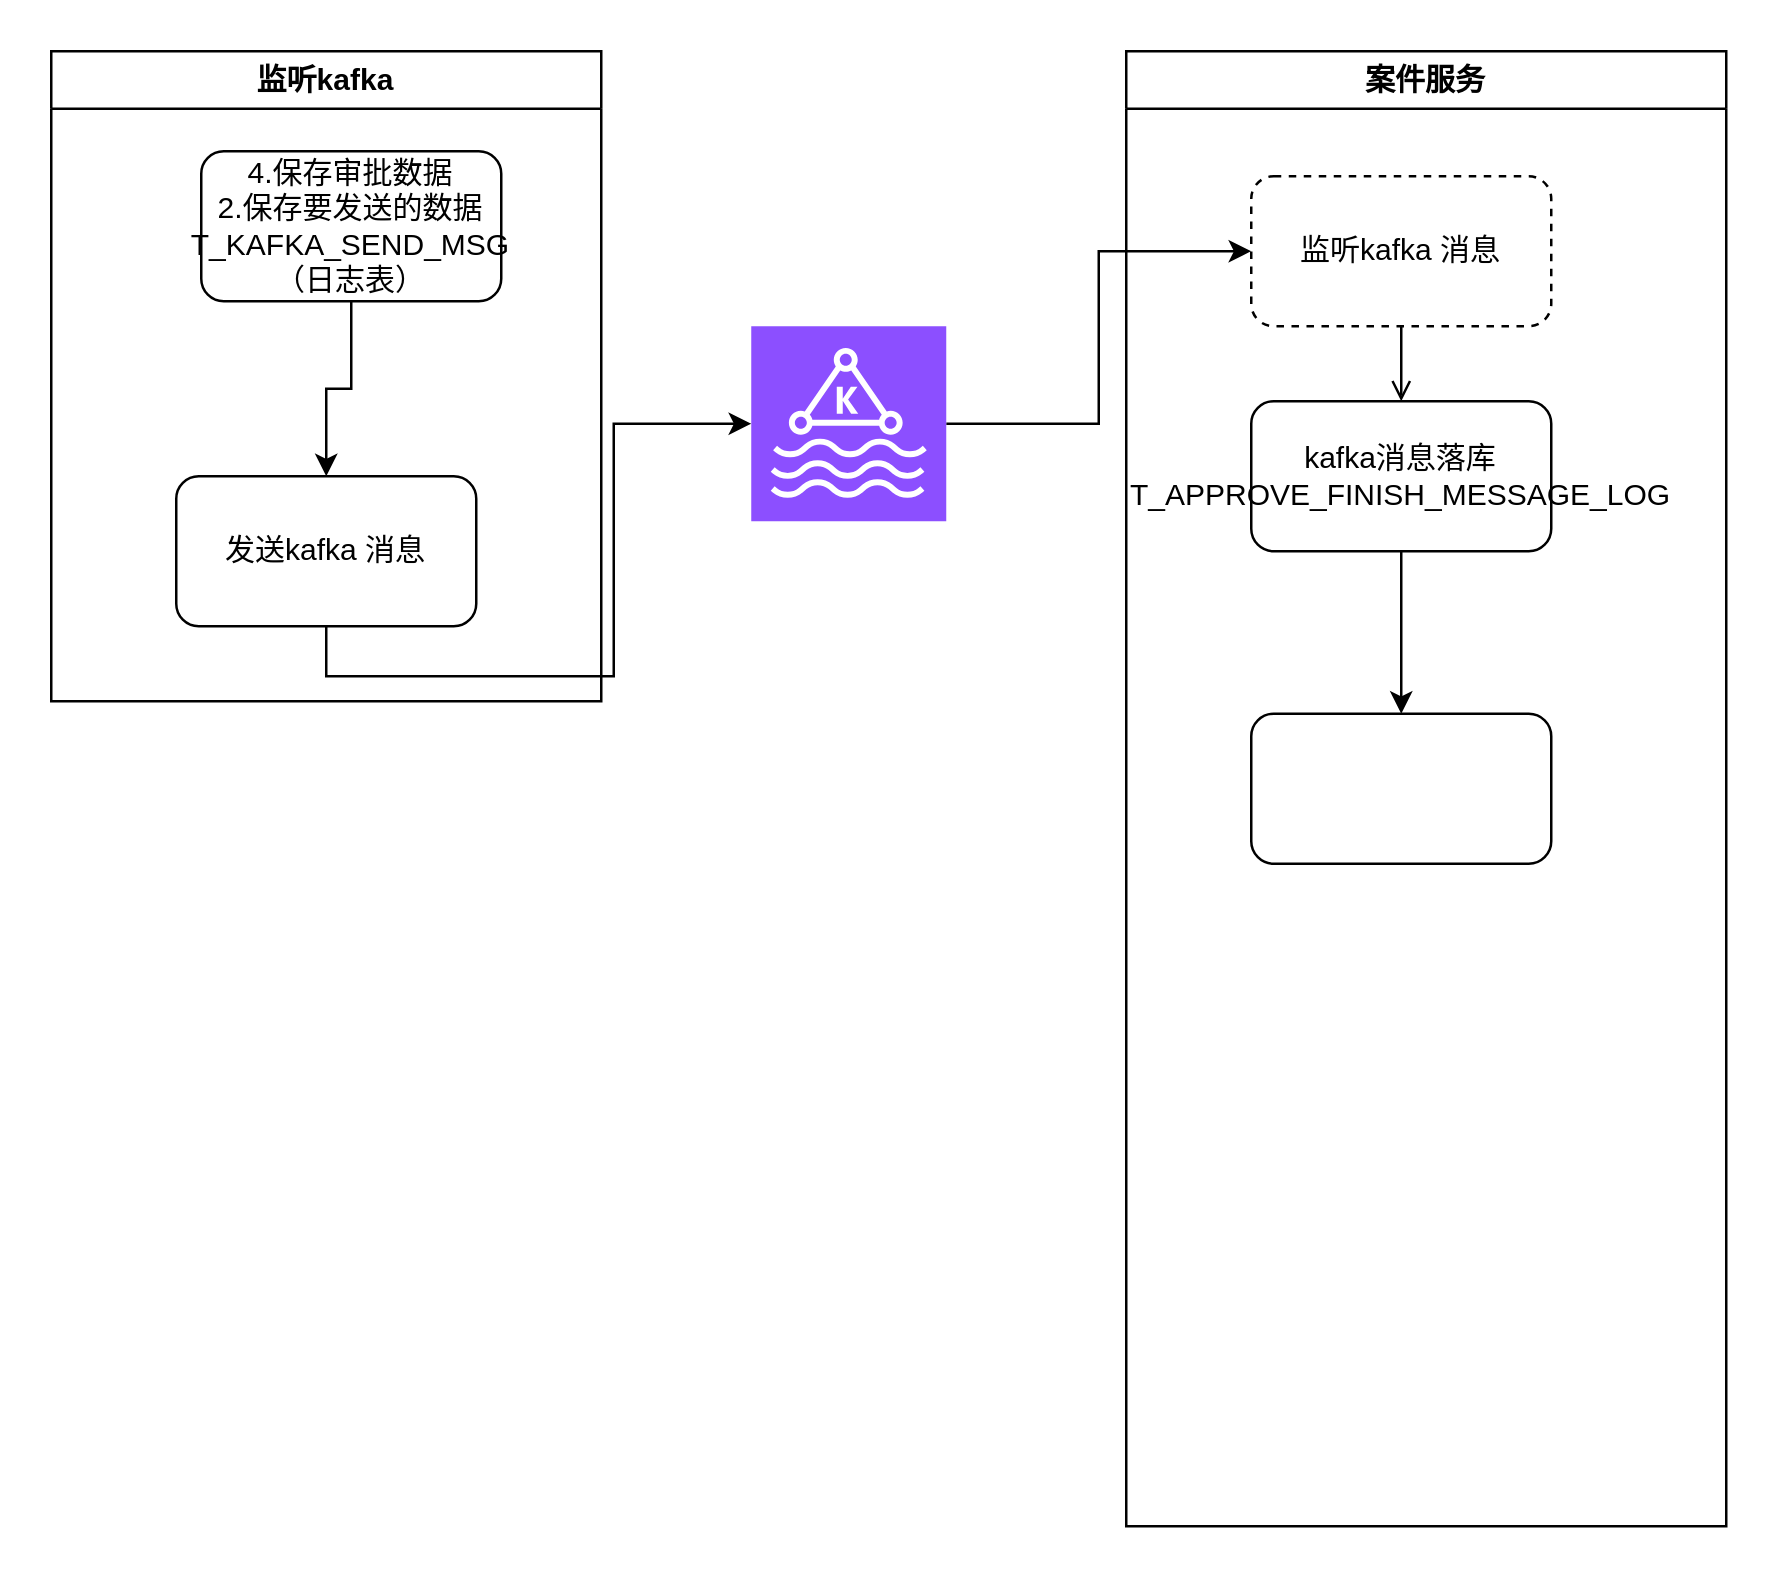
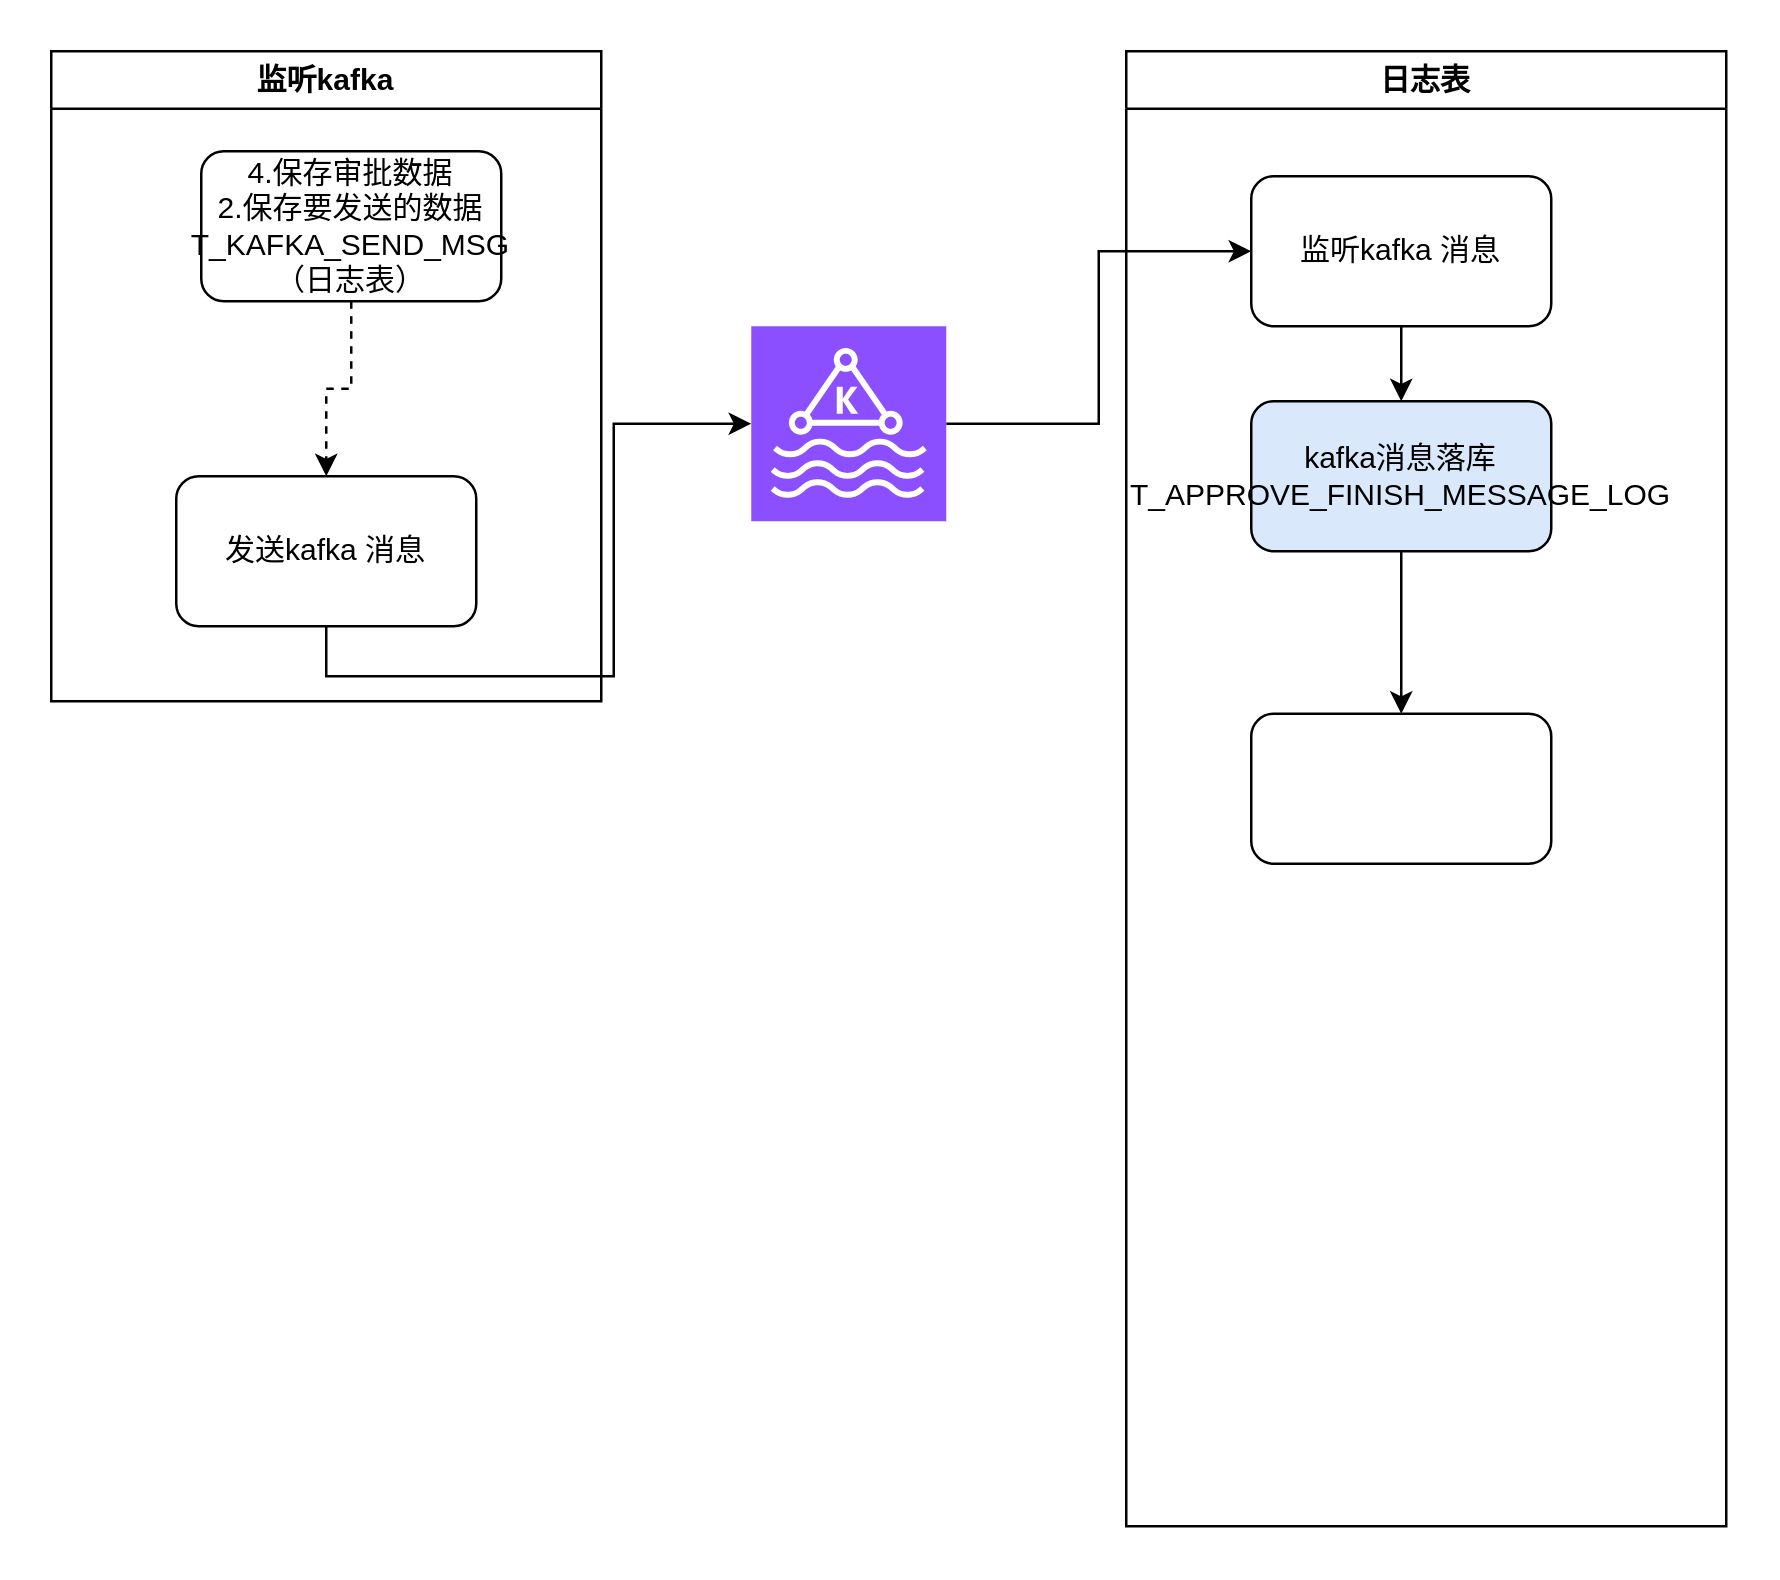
node "案件服务": label "案件服务" -> "日志表"
node "监听kafka 消息": style dashed -> solid
edge "监听kafka 消息" -> "kafka消息落库 T_APPROVE_FINISH_MESSAGE_LOG": arrowhead open -> classic
edge "4.保存审批数据 2.保存要发送的数据 T_KAFKA_SEND_MSG（日志表）" -> "发送kafka 消息": style solid -> dashed
node "kafka消息落库 T_APPROVE_FINISH_MESSAGE_LOG": fillcolor #ffffff -> #dae8fc
